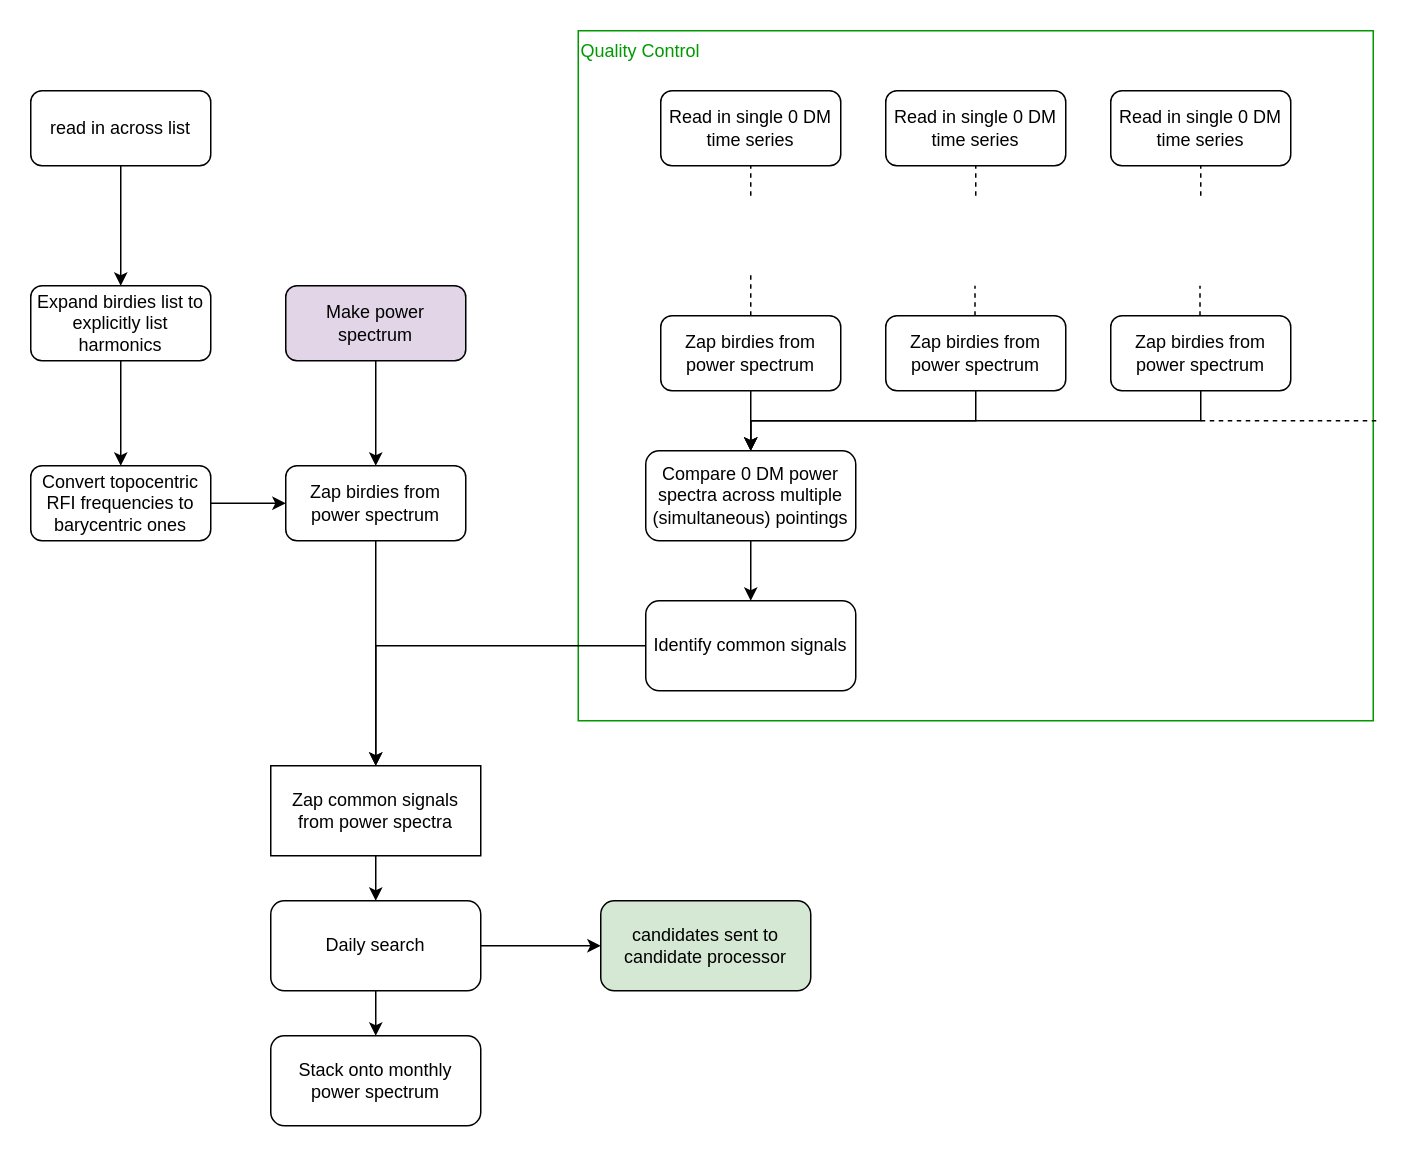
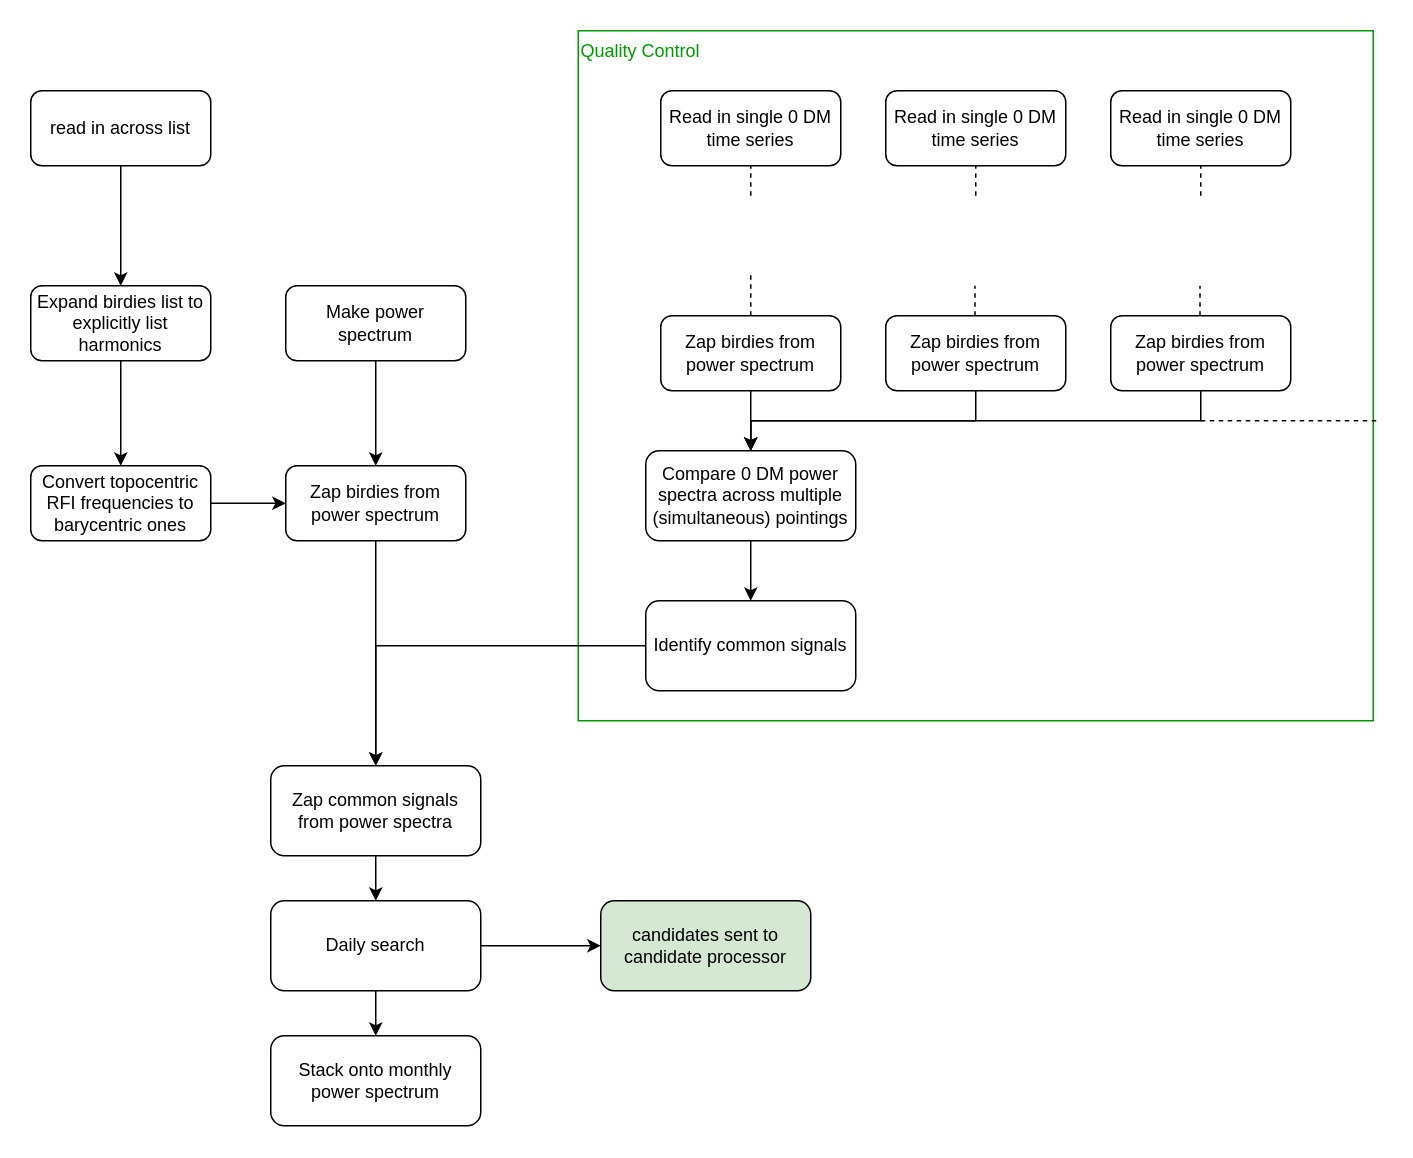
node "Make power spectrum": fillcolor #e1d5e7 -> #ffffff
node "Zap common signals from power spectra": shape rectangle -> rounded rectangle
